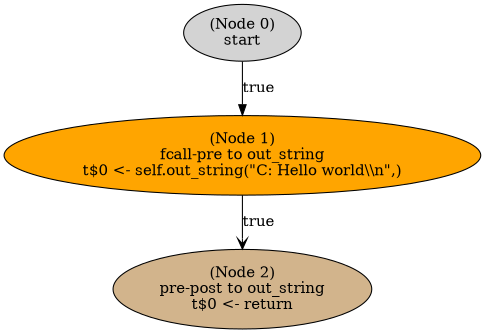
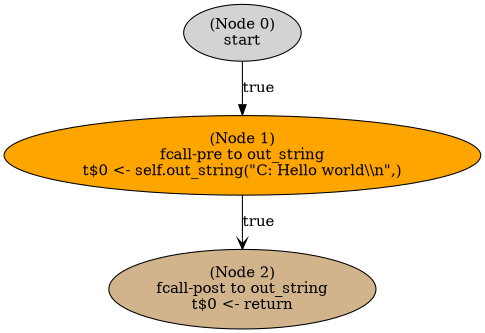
node "(Node 2) pre-post to out_string t$0 <- return": label "(Node 2) pre-post to out_string t$0 <- return" -> "(Node 2) fcall-post to out_string t$0 <- return"
